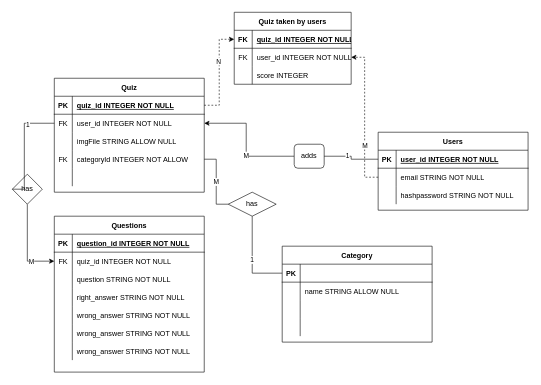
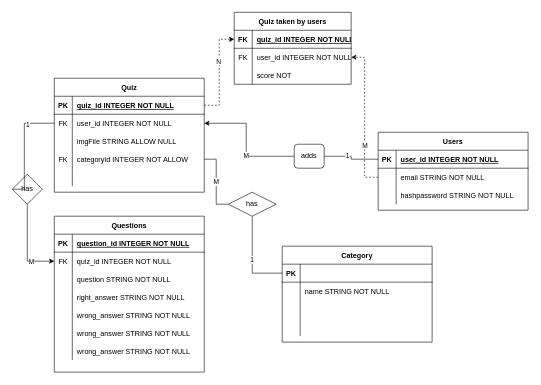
node "score INTEGER": label "score INTEGER" -> "score NOT"
node "name STRING ALLOW NULL": label "name STRING ALLOW NULL" -> "name STRING NOT NULL"
